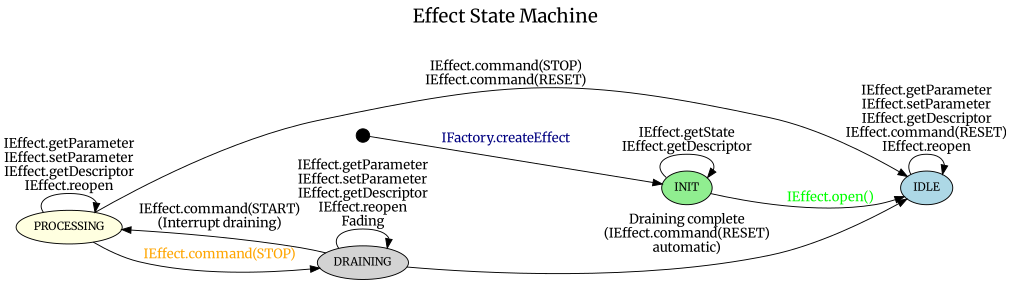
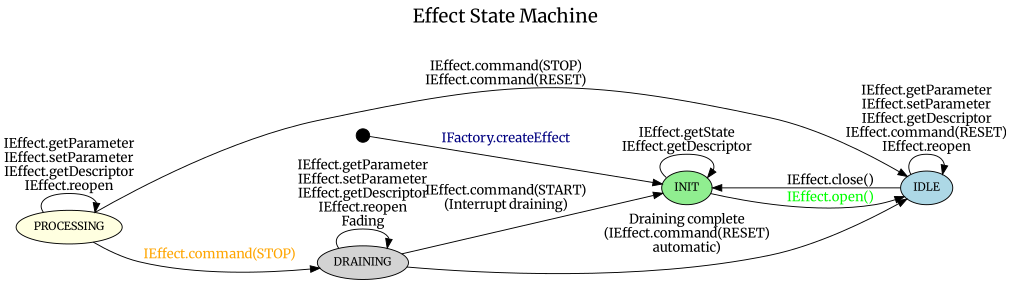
edge "IDLE" -> "INIT": added, label "IEffect.close()"
edge "DRAINING" -> "PROCESSING": now "DRAINING" -> "INIT"
